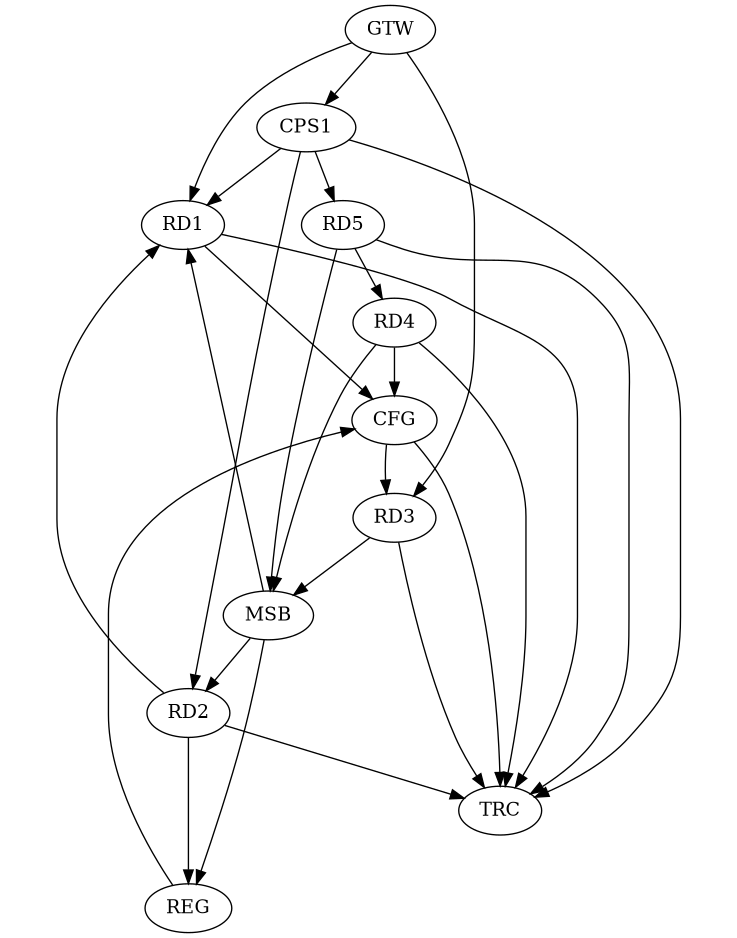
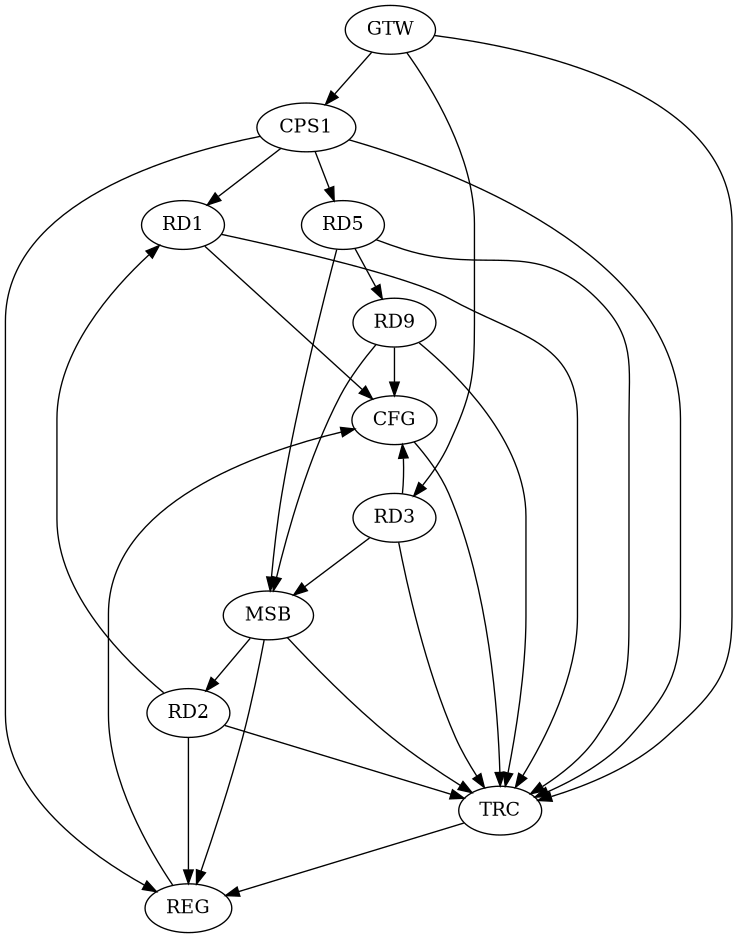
edge "GTW" -> "RD1": now "GTW" -> "TRC"
node "RD4": label "RD4" -> "RD9"
edge "CPS1" -> "RD2": now "CPS1" -> "REG"
edge "MSB" -> "RD1": now "MSB" -> "TRC"
edge "CFG" -> "RD3": reversed
edge "TRC" -> "REG": added
